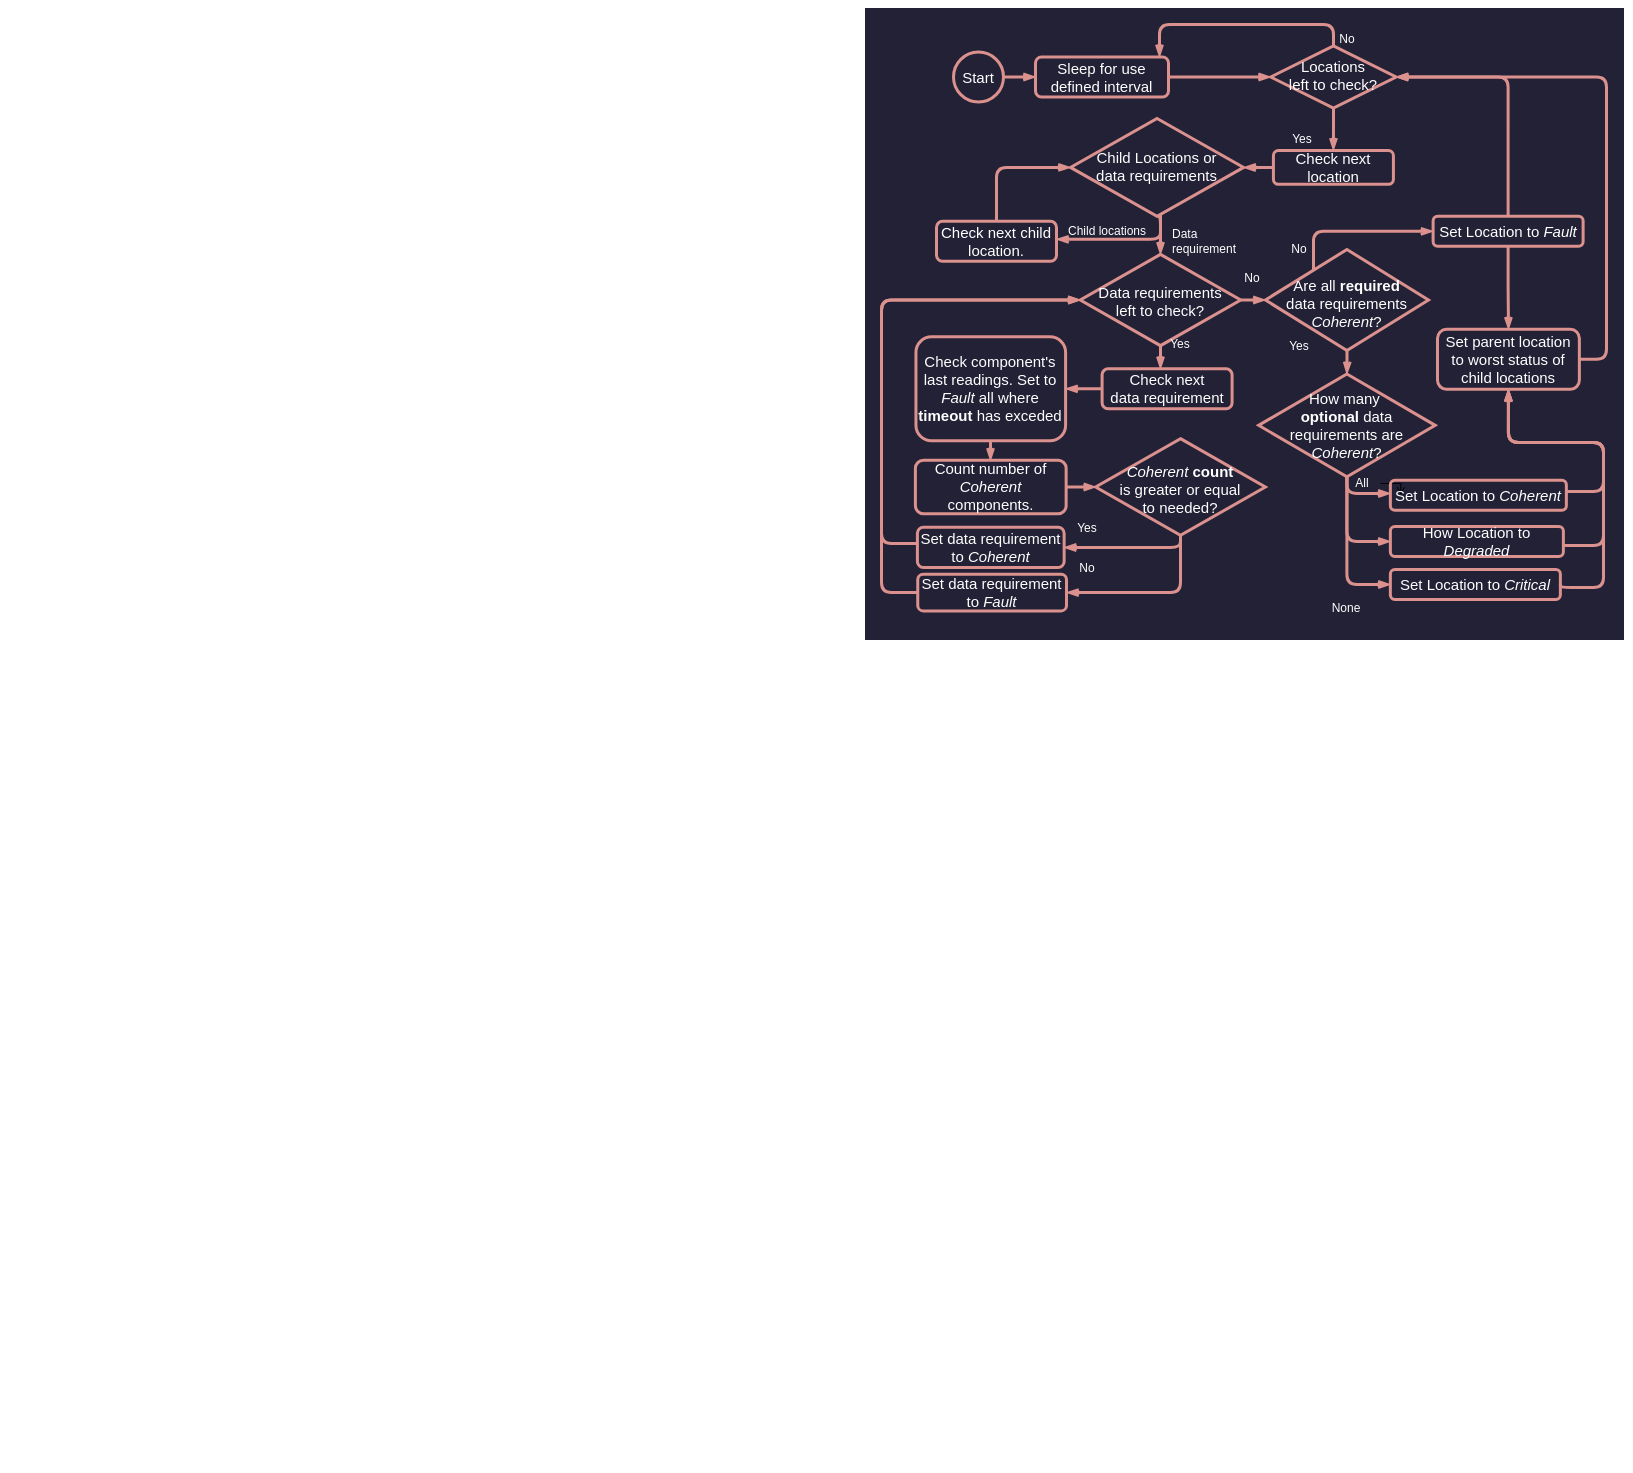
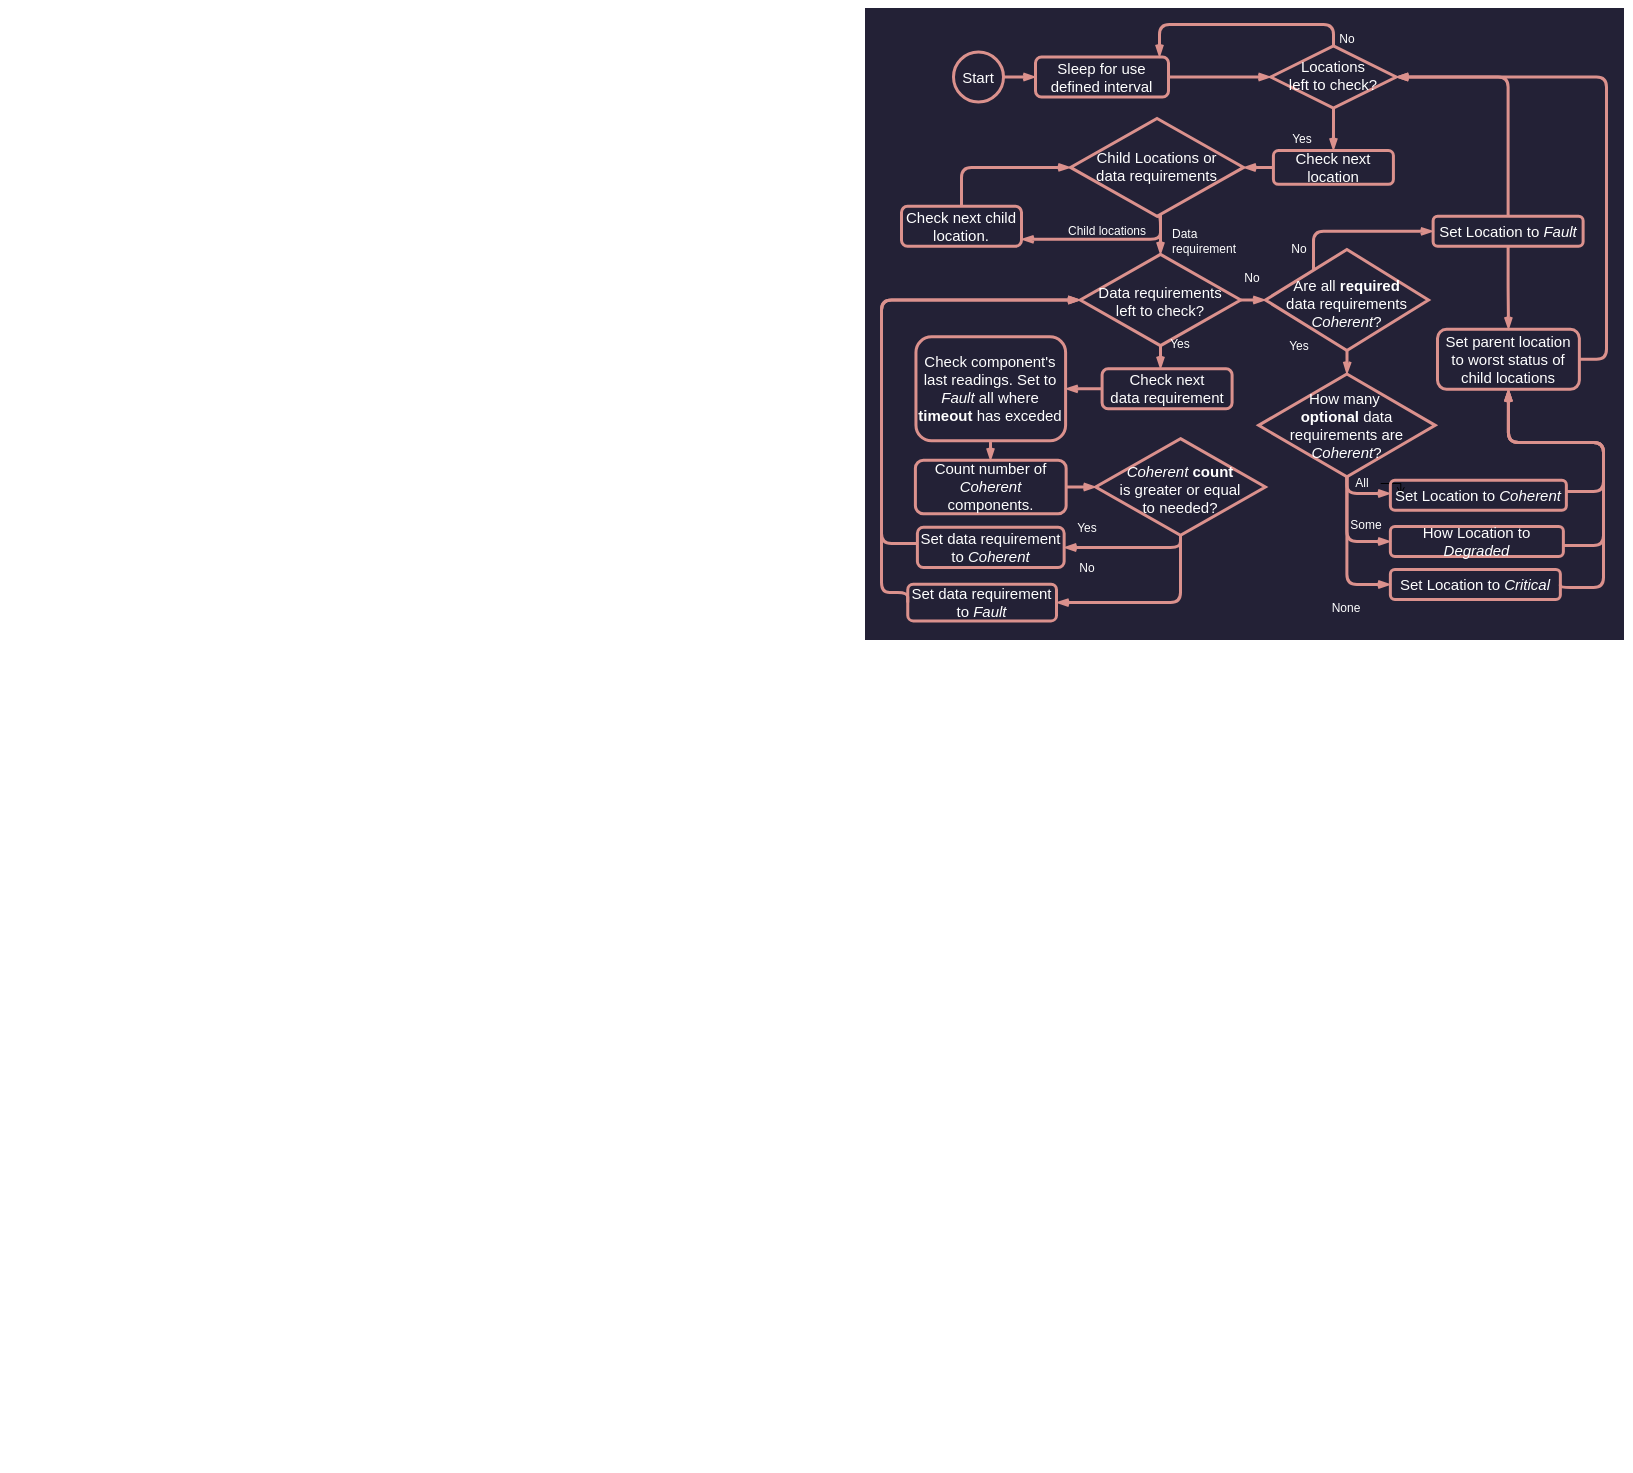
node "Check next child location.": moved (997, 241) -> (962, 226)
node "Some": added
node "Set data requirement to Fault": moved (992, 593) -> (982, 603)
